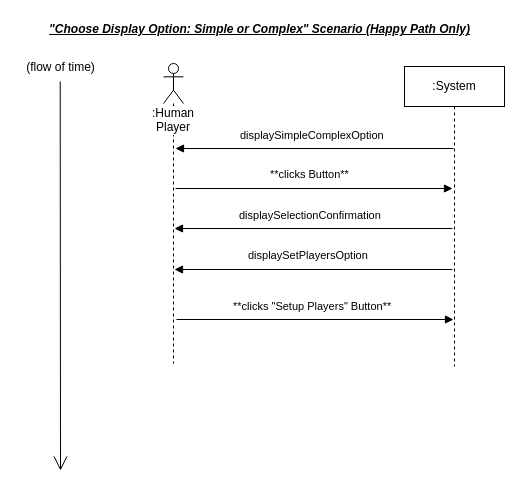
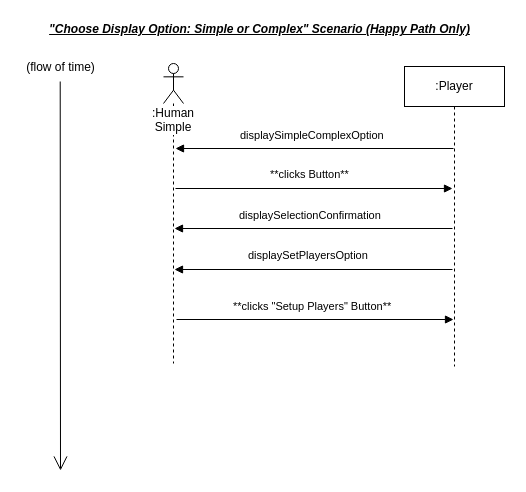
node ":System": label ":System" -> ":Player"
node ":Human Player": label ":Human Player" -> ":Human Simple"
